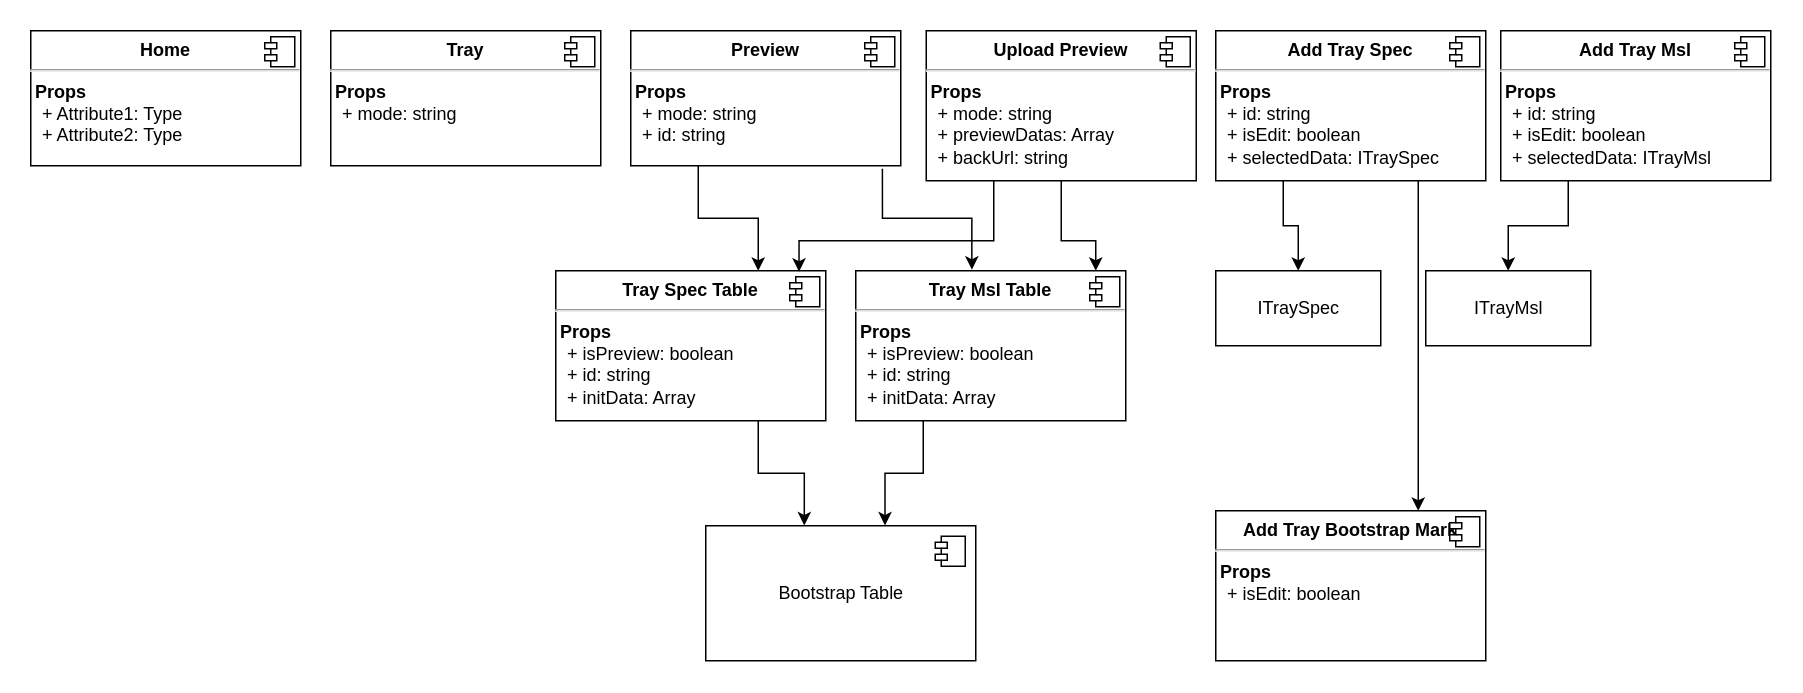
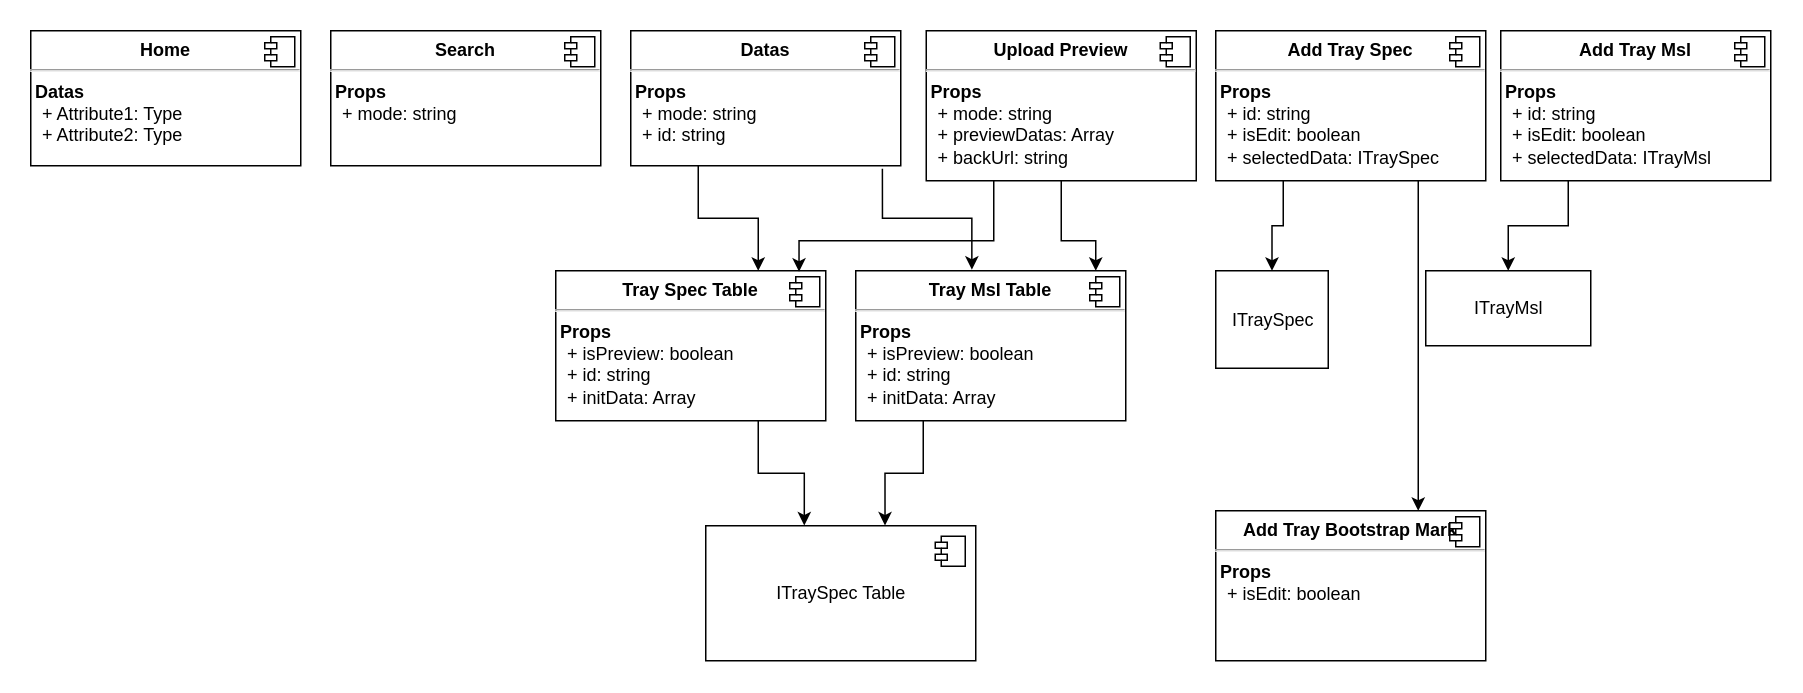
node "Home Props + Attribute1: Type + Attribute2: Type": label "Home Props + Attribute1: Type + Attribute2: Type" -> "Home Datas + Attribute1: Type + Attribute2: Type"
node "Tray Props + mode: string": label "Tray Props + mode: string" -> "Search Props + mode: string"
node "Preview Props + mode: string + id: string": label "Preview Props + mode: string + id: string" -> "Datas Props + mode: string + id: string"
node "ITraySpec": size 165x75 -> 113x98
node "Bootstrap Table": label "Bootstrap Table" -> "ITraySpec Table"
